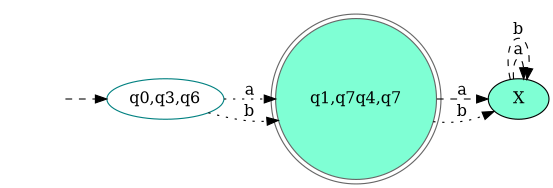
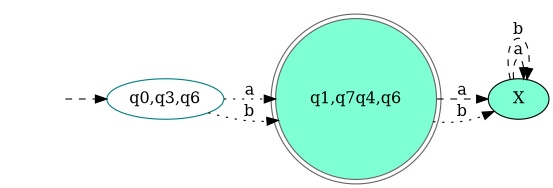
node "q1,q7q4,q7": label "q1,q7q4,q7" -> "q1,q7q4,q6"
